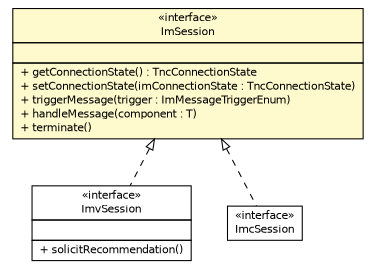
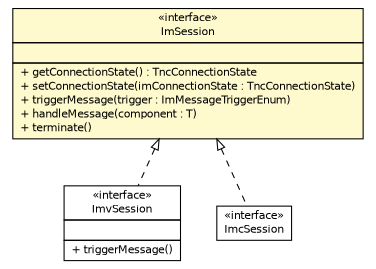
node "ImvSession": text "+ solicitRecommendation()" -> "+ triggerMessage()"
